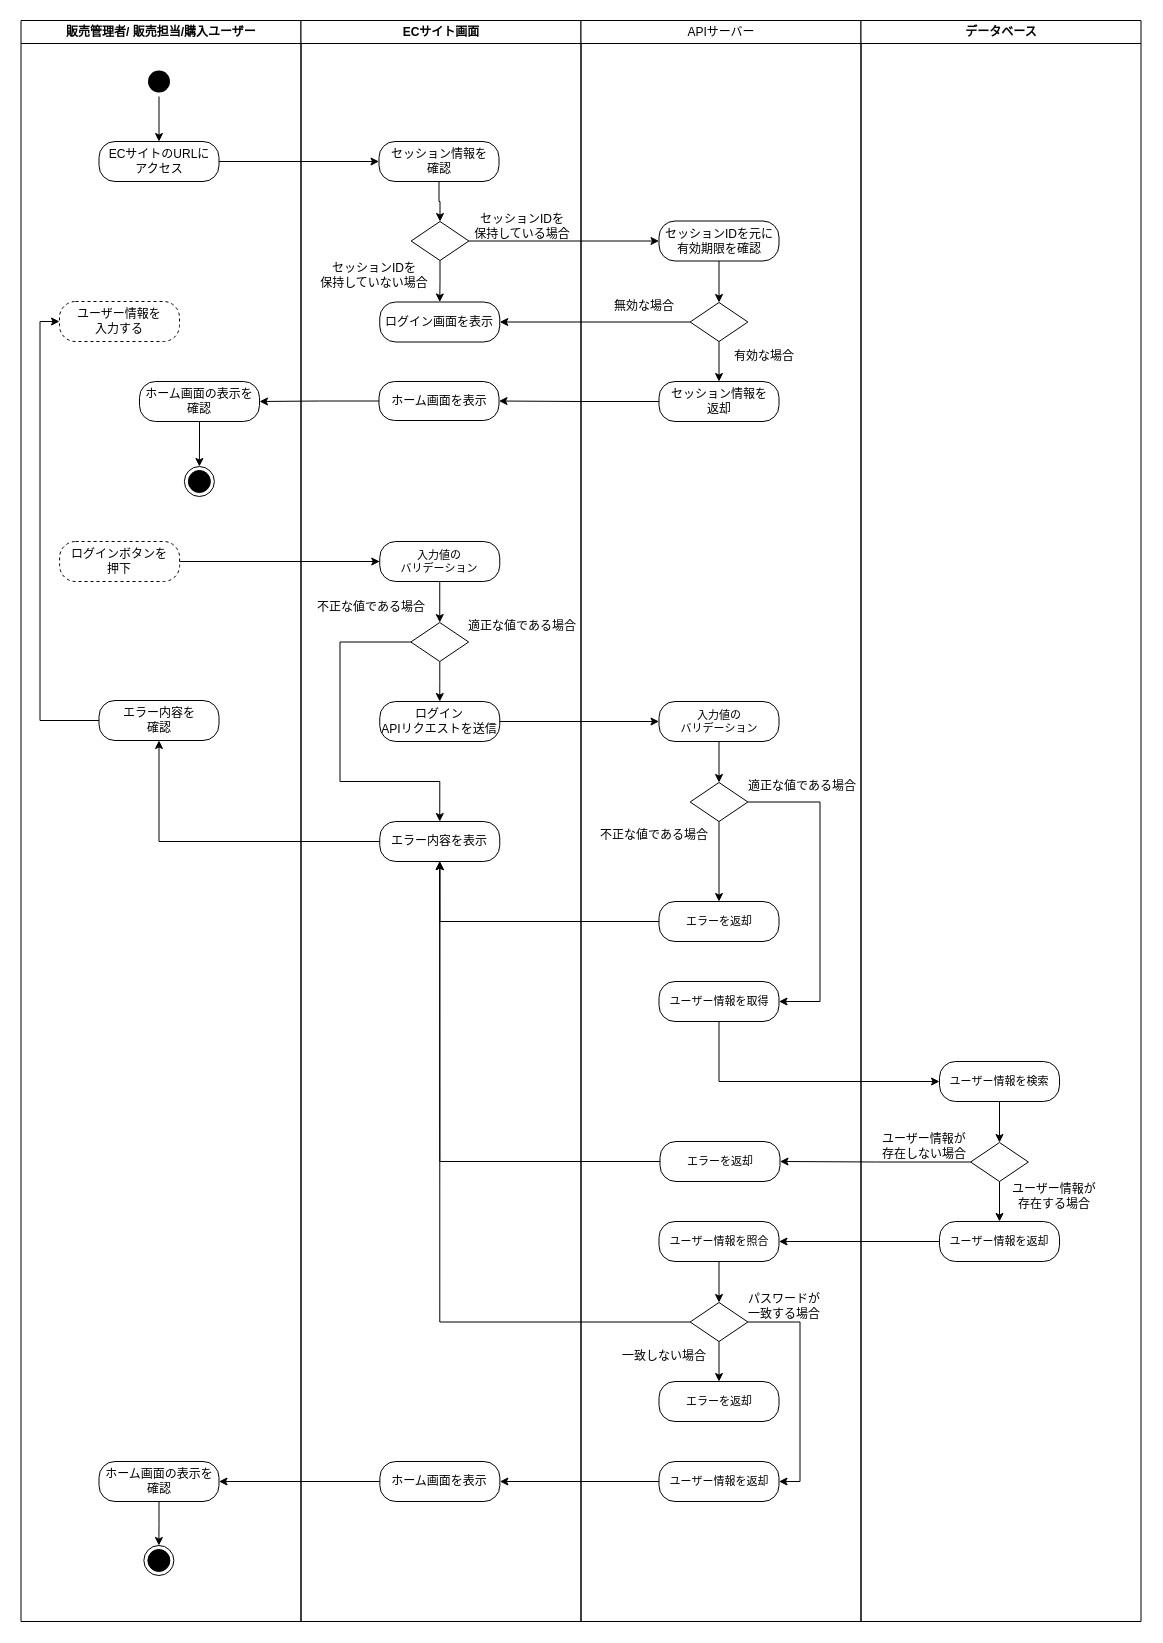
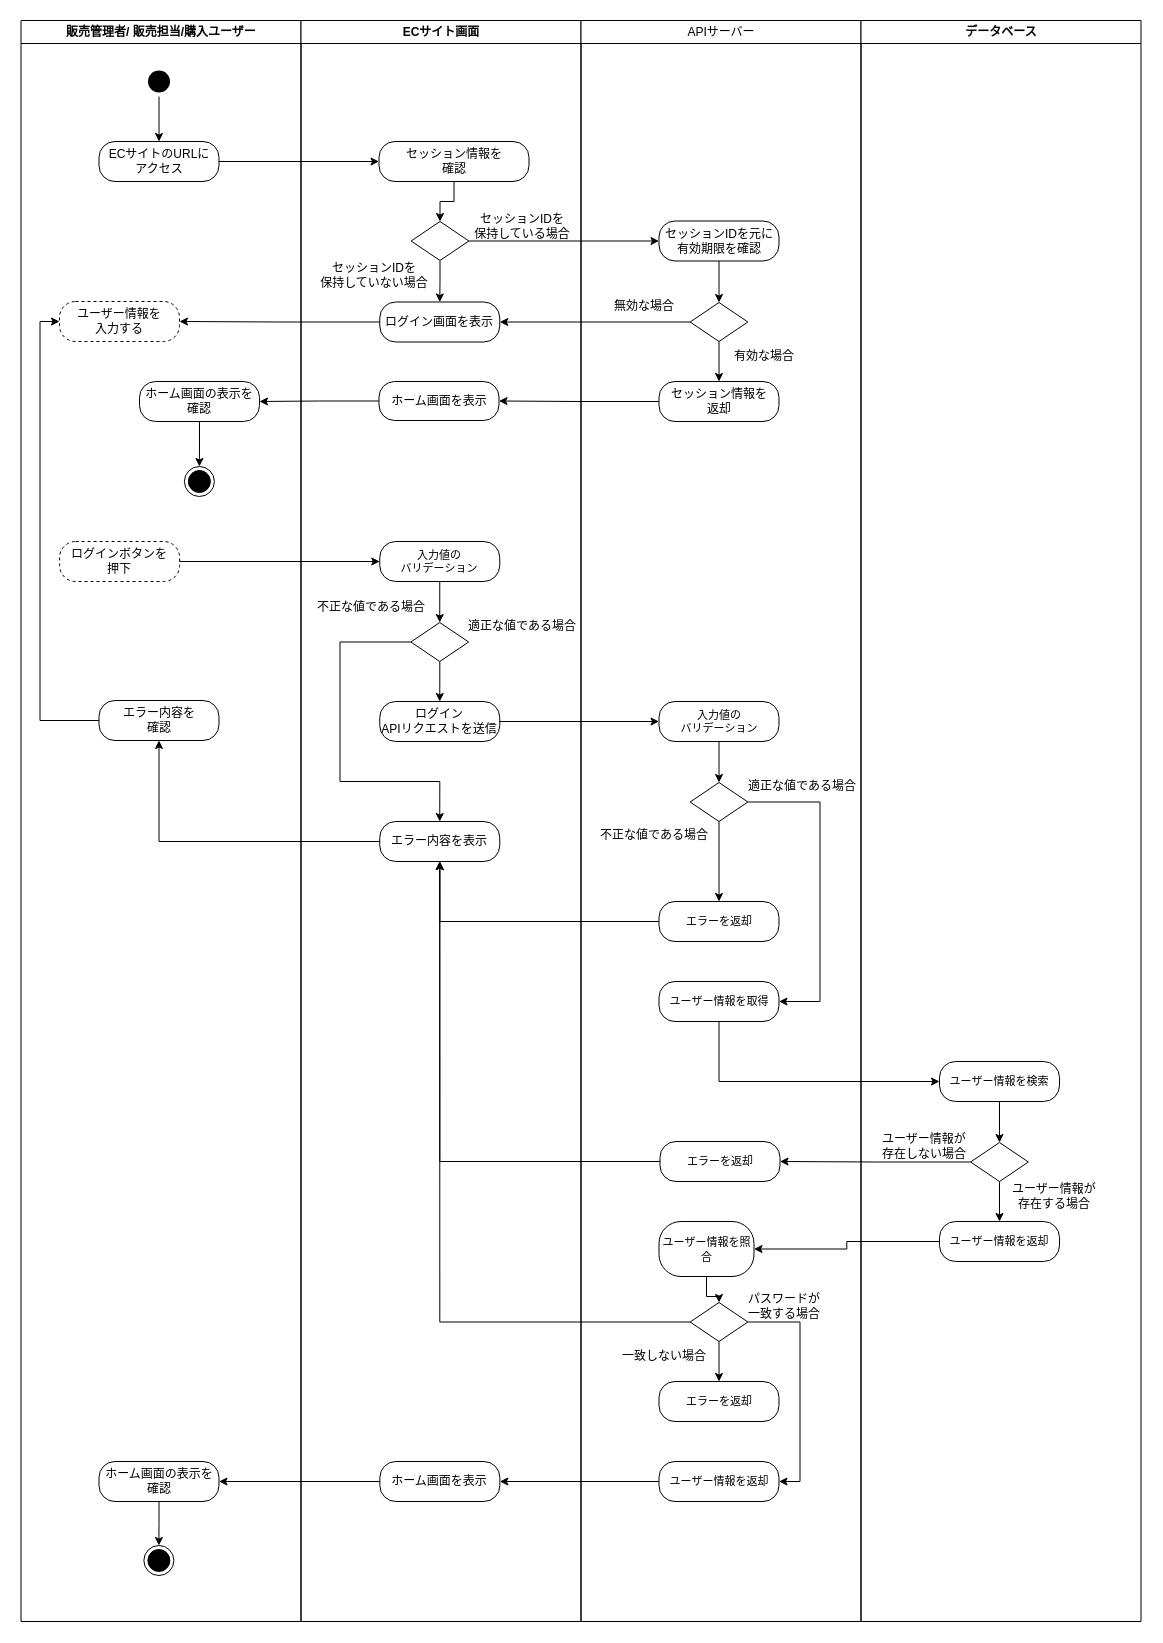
node "セッション情報を 確認": size 120x40 -> 150x40
edge "ログイン画面を表示" -> "ユーザー情報を 入力する": added
node "ユーザー情報を照合": size 120x40 -> 95x55
